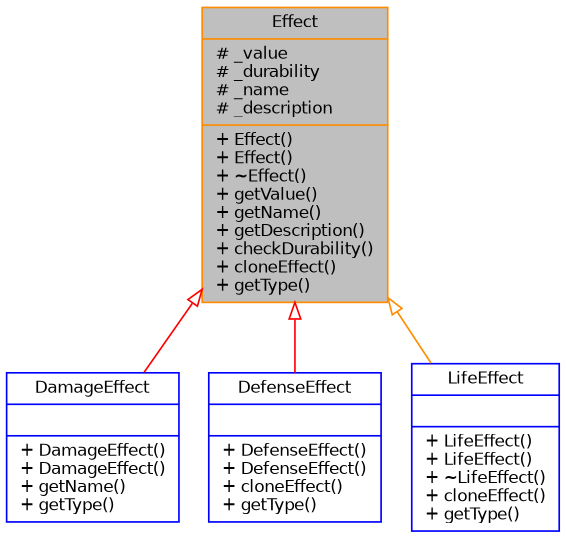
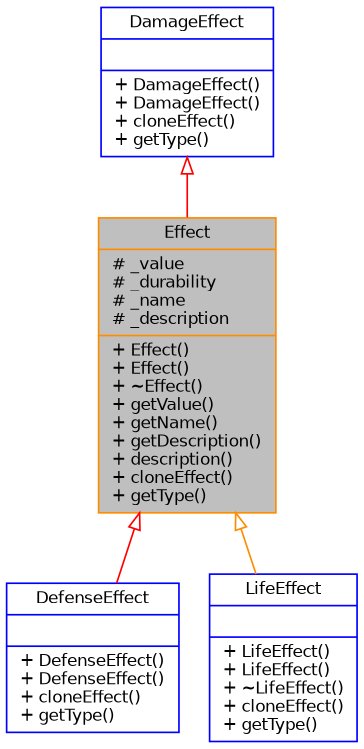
node "Effect": text "+ checkDurability()" -> "+ description()"
edge "DamageEffect" -> "Effect": reversed
node "DamageEffect": text "+ getName()" -> "+ cloneEffect()"
